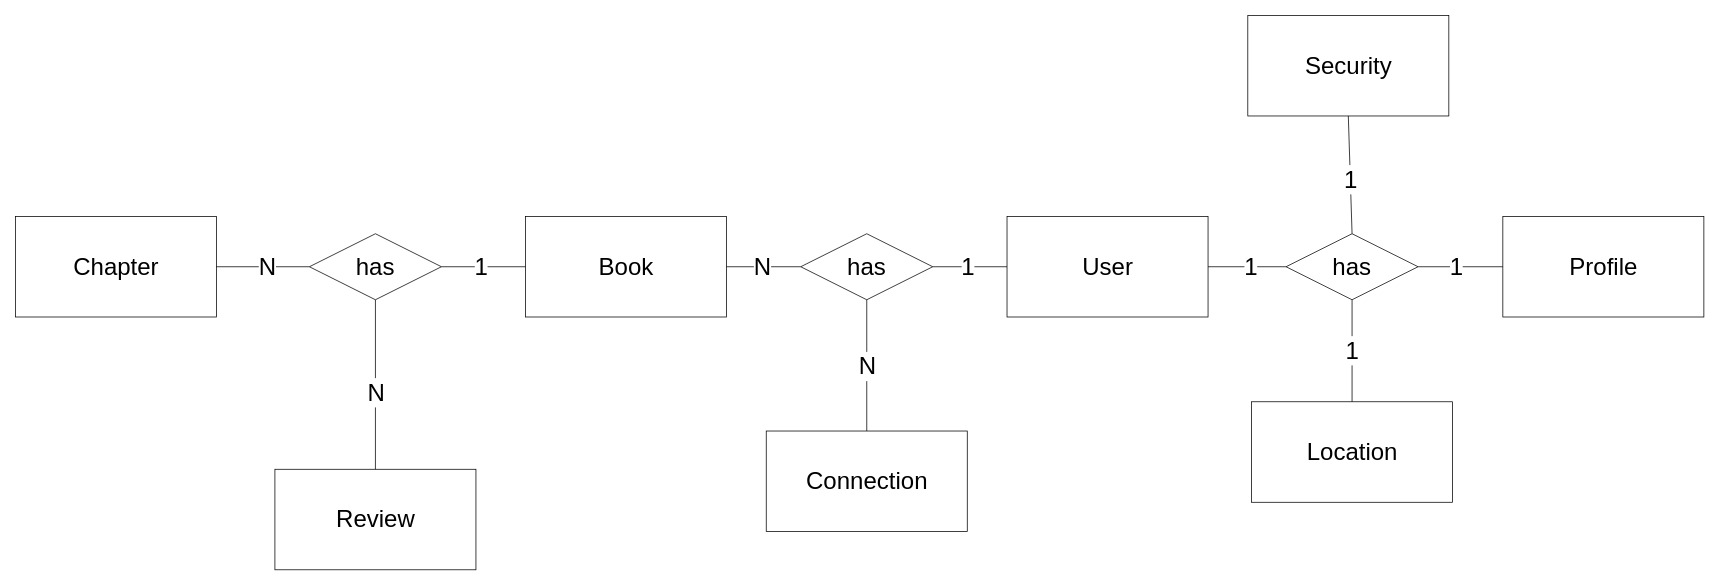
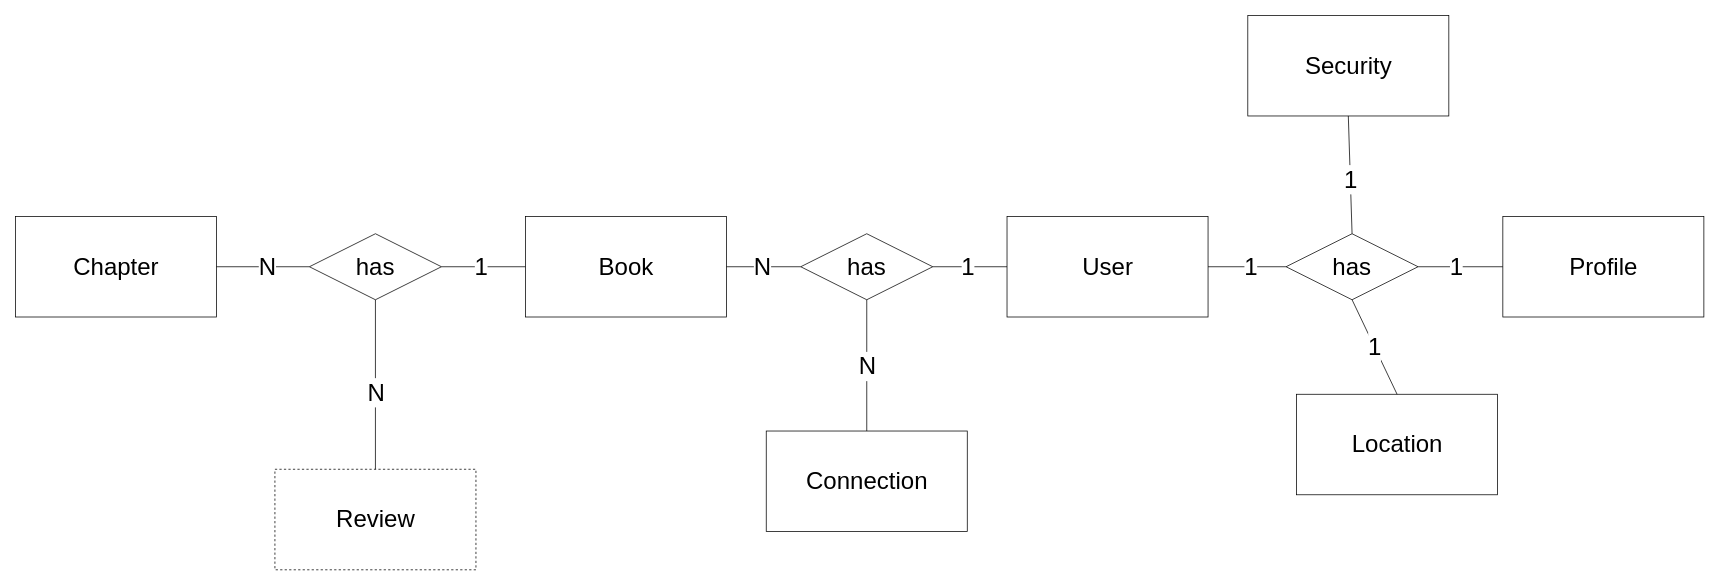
node "Location": moved (1352, 452) -> (1397, 444)
node "Review": style solid -> dashed
